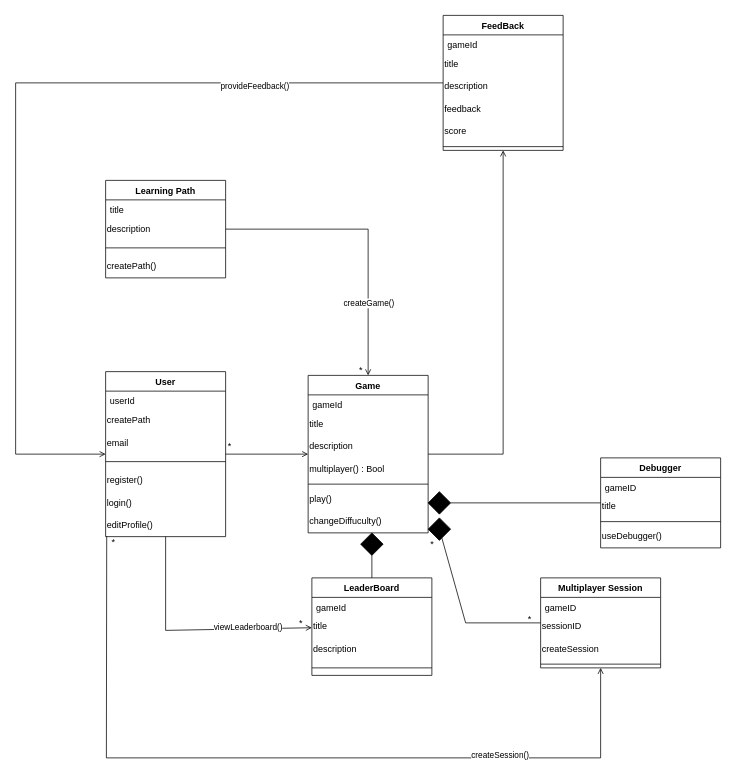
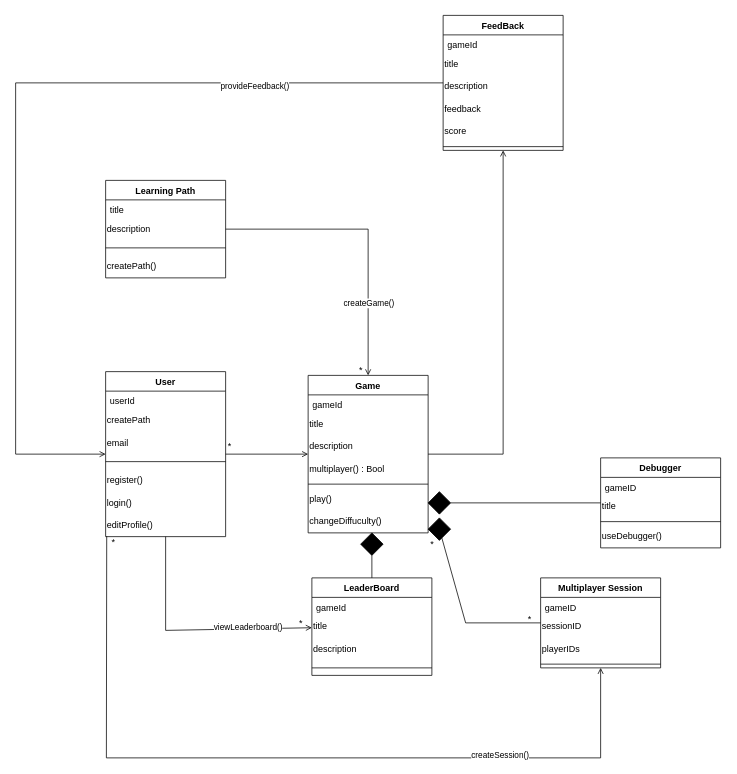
node "createSession": label "createSession" -> "playerIDs"
